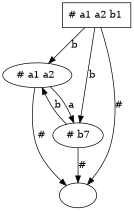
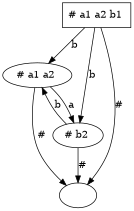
node "# b7": label "# b7" -> "# b2"
